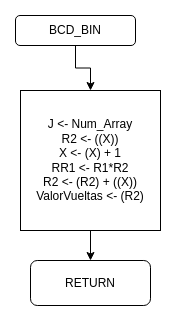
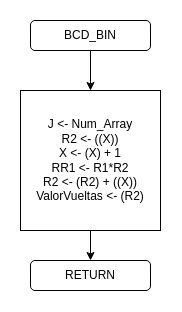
node "BCD_BIN": moved (76, 31) -> (91, 36)
node "RETURN": size 120x45 -> 120x30
